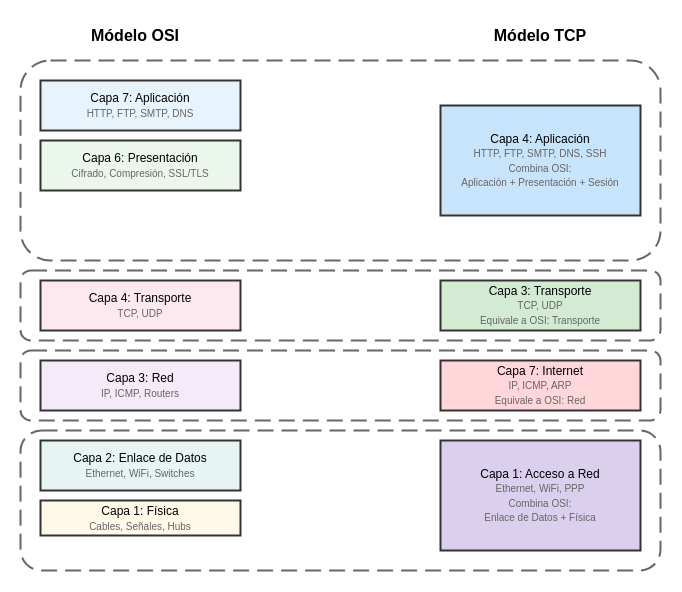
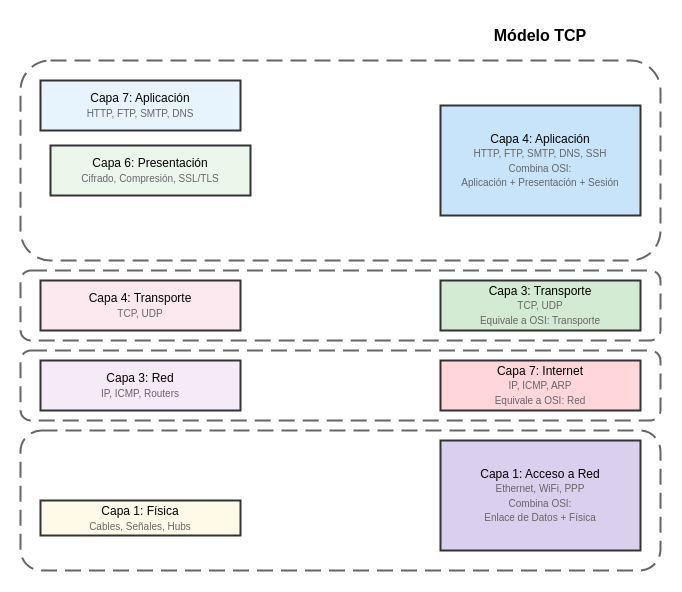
node "Módelo OSI": removed
node "Capa 6: Presentación Cifrado, Compresión, SSL/TLS": moved (141, 166) -> (151, 171)
node "Capa 2: Enlace de Datos Ethernet, WiFi, Switches": removed
